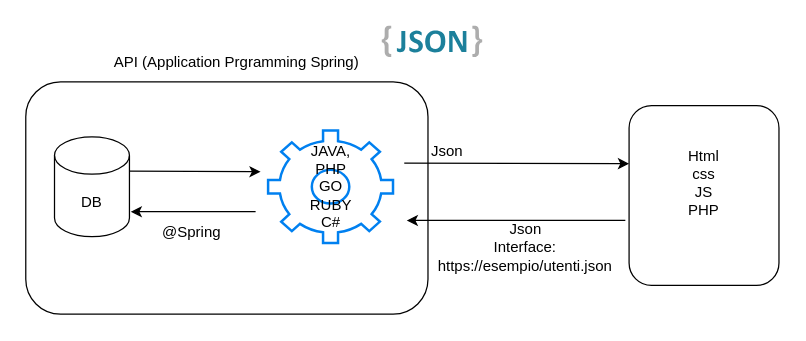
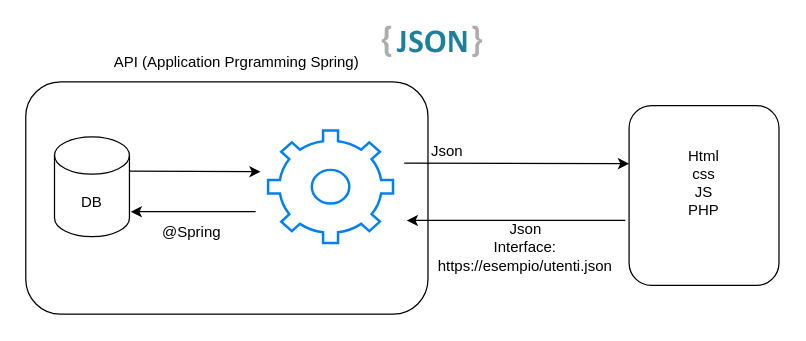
node "JAVA, PHP GO RUBY C#": removed
